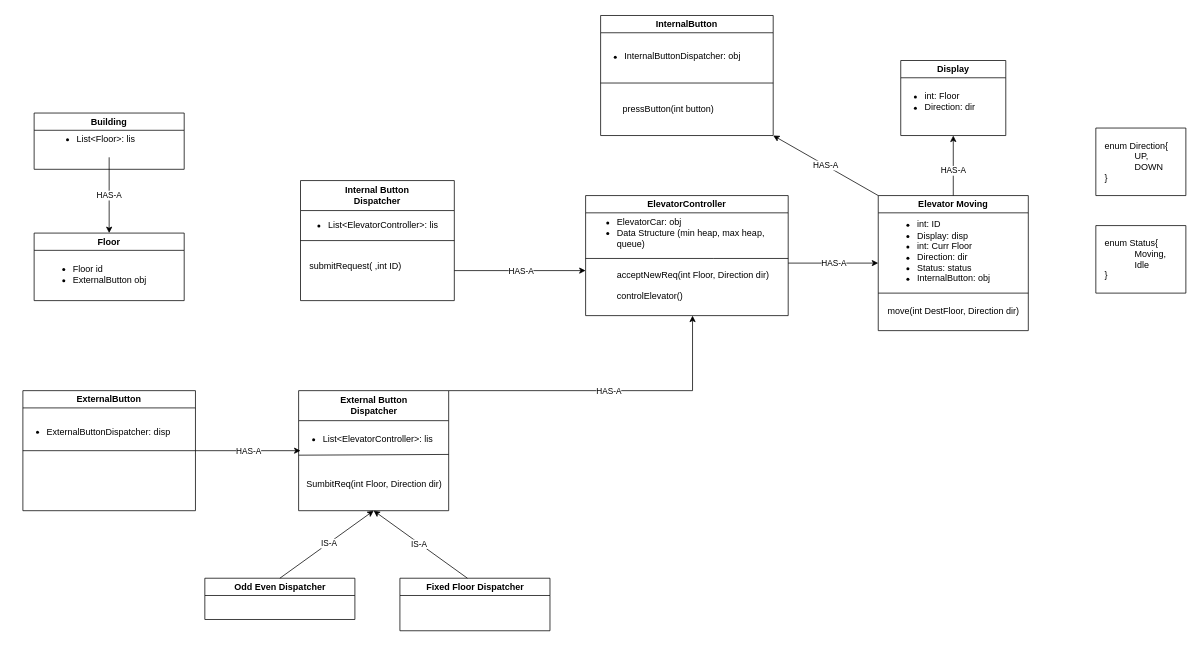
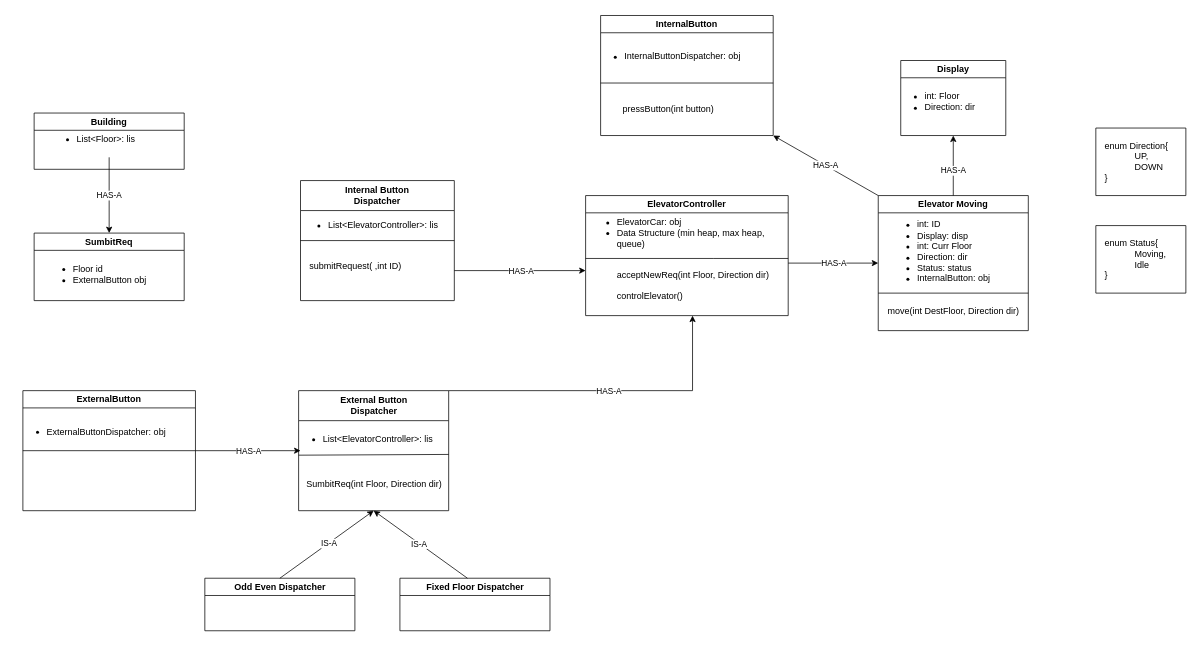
node "Floor": label "Floor" -> "SumbitReq"
node "ExternalButtonDispatcher: disp": label "ExternalButtonDispatcher: disp" -> "ExternalButtonDispatcher: obj"
node "Odd Even Dispatcher": size 150x41 -> 150x53
